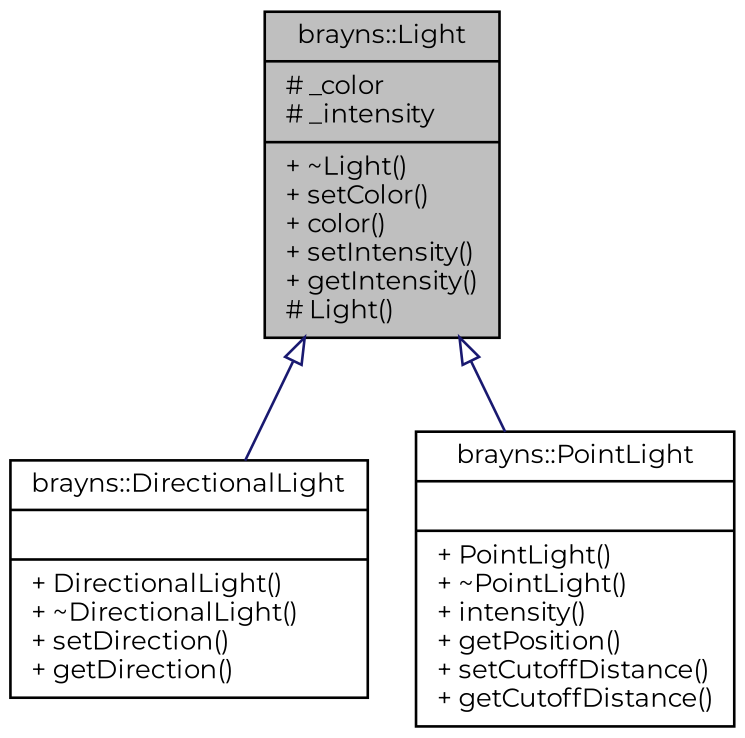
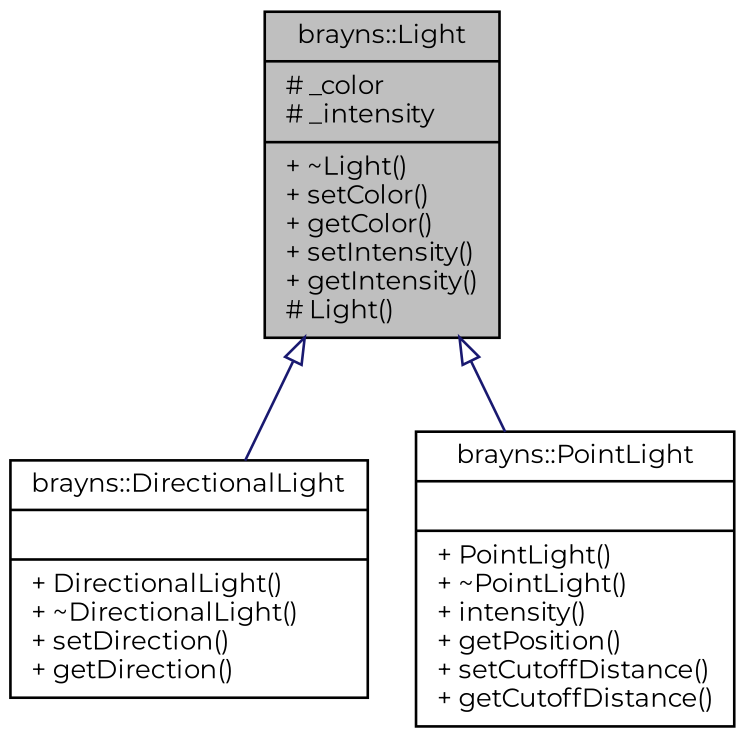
node "brayns::Light": text "+ color()" -> "+ getColor()"
